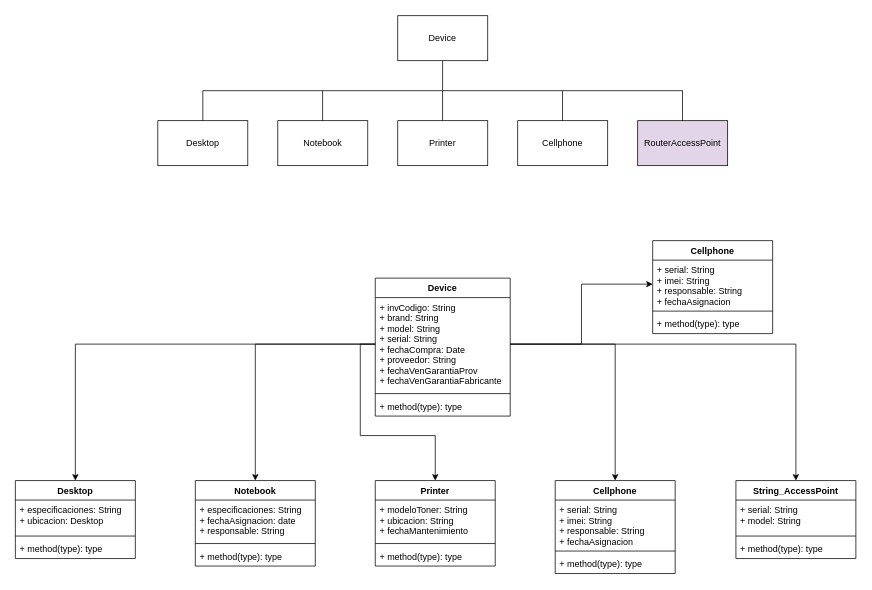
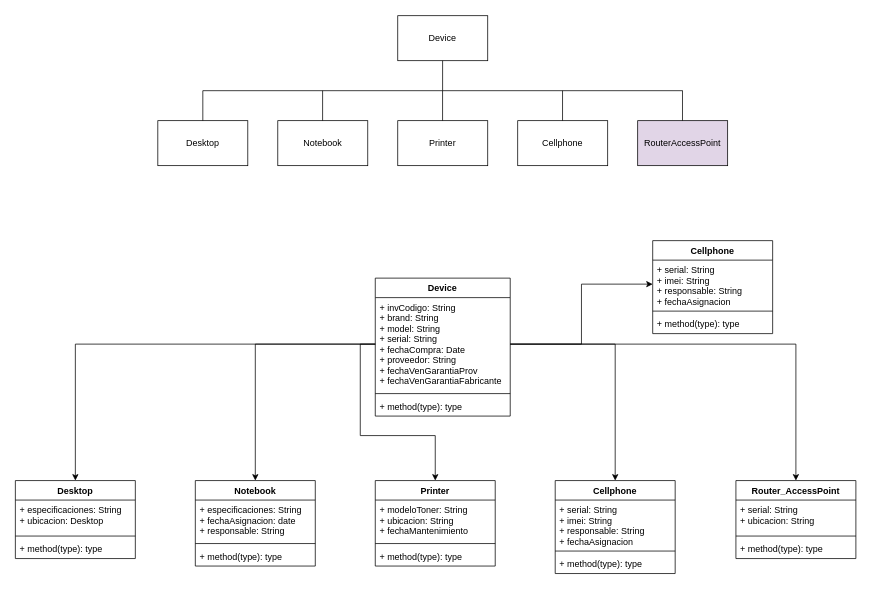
node "String_AccessPoint": label "String_AccessPoint" -> "Router_AccessPoint"
node "+ serial: String + model: String": label "+ serial: String + model: String" -> "+ serial: String + ubicacion: String"
